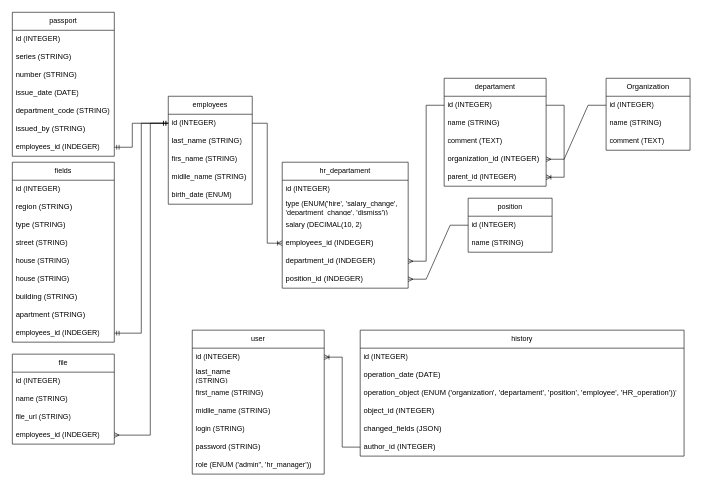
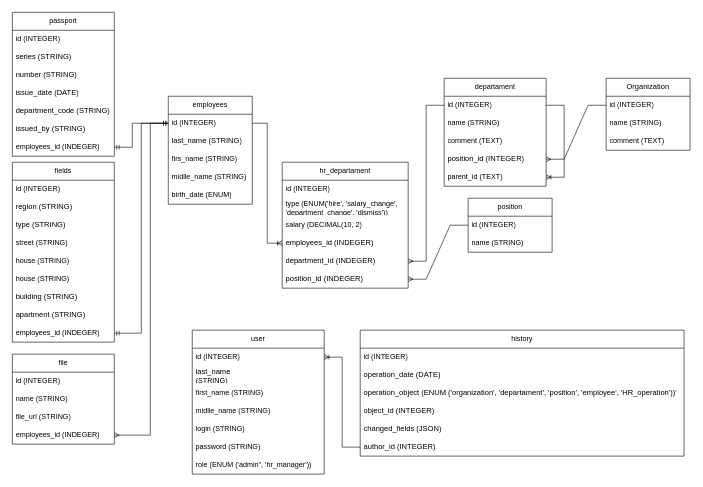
node "organization_id (INTEGER)": label "organization_id (INTEGER)" -> "position_id (INTEGER)"
node "parent_id (INTEGER)": label "parent_id (INTEGER)" -> "parent_id (TEXT)"
